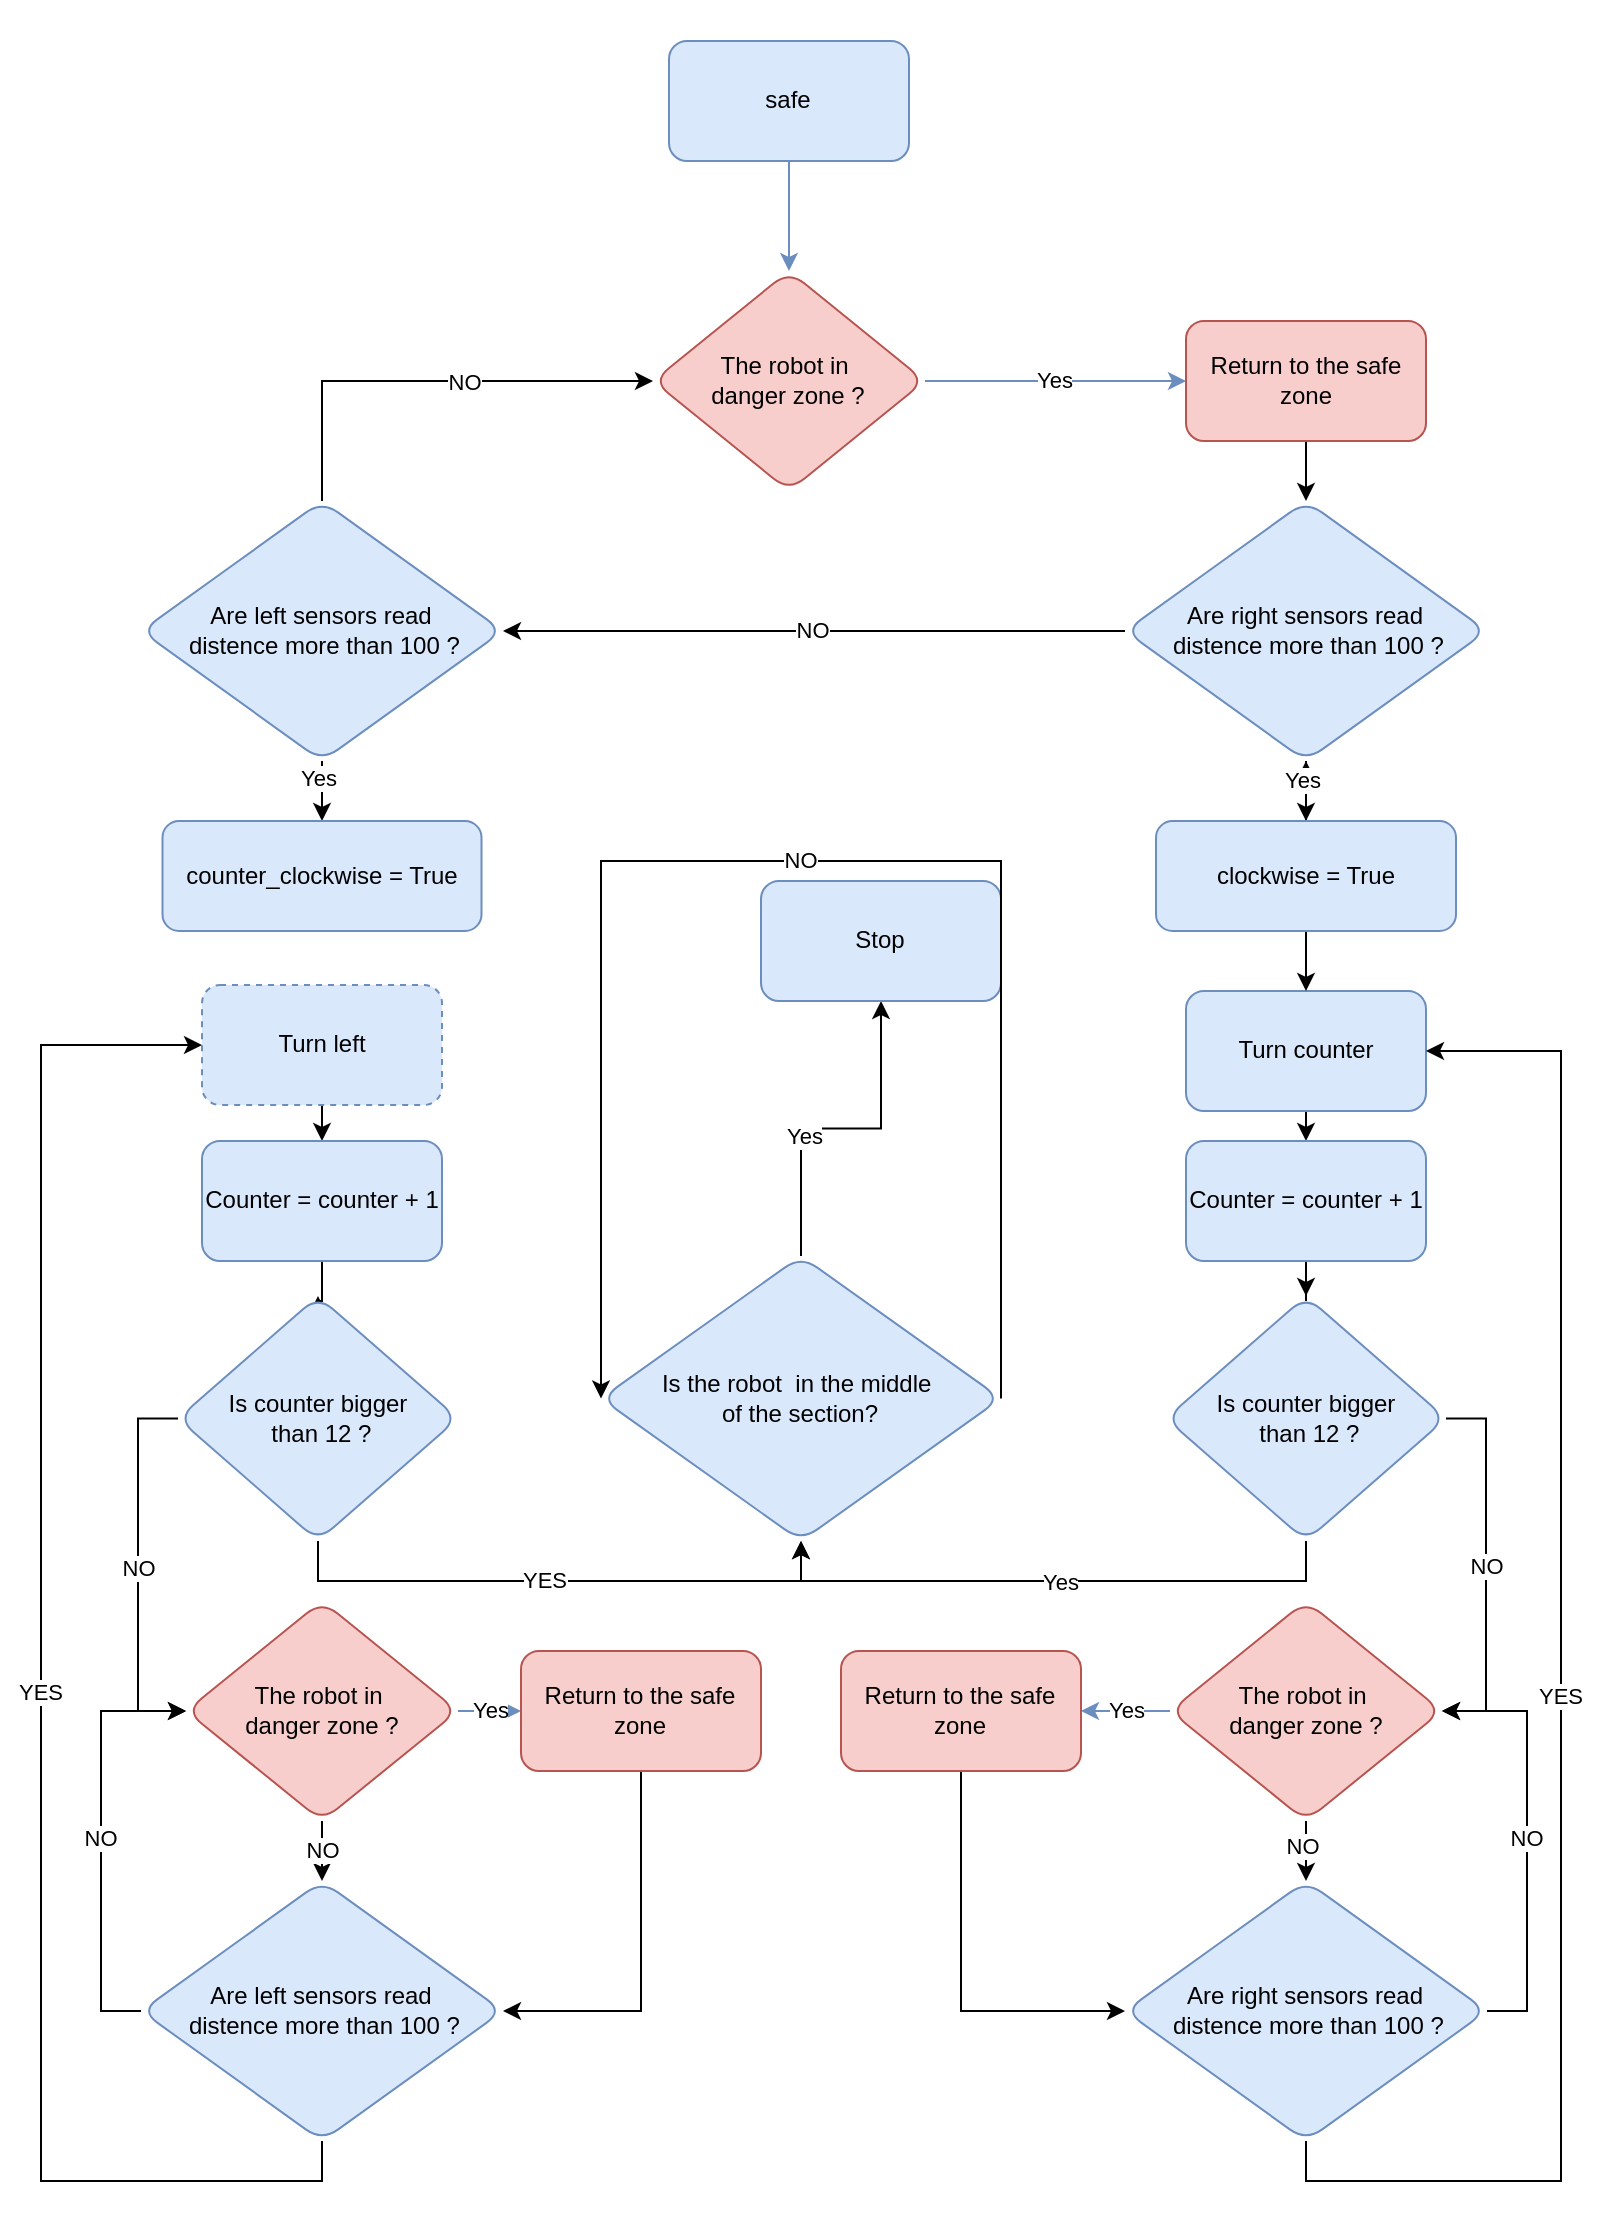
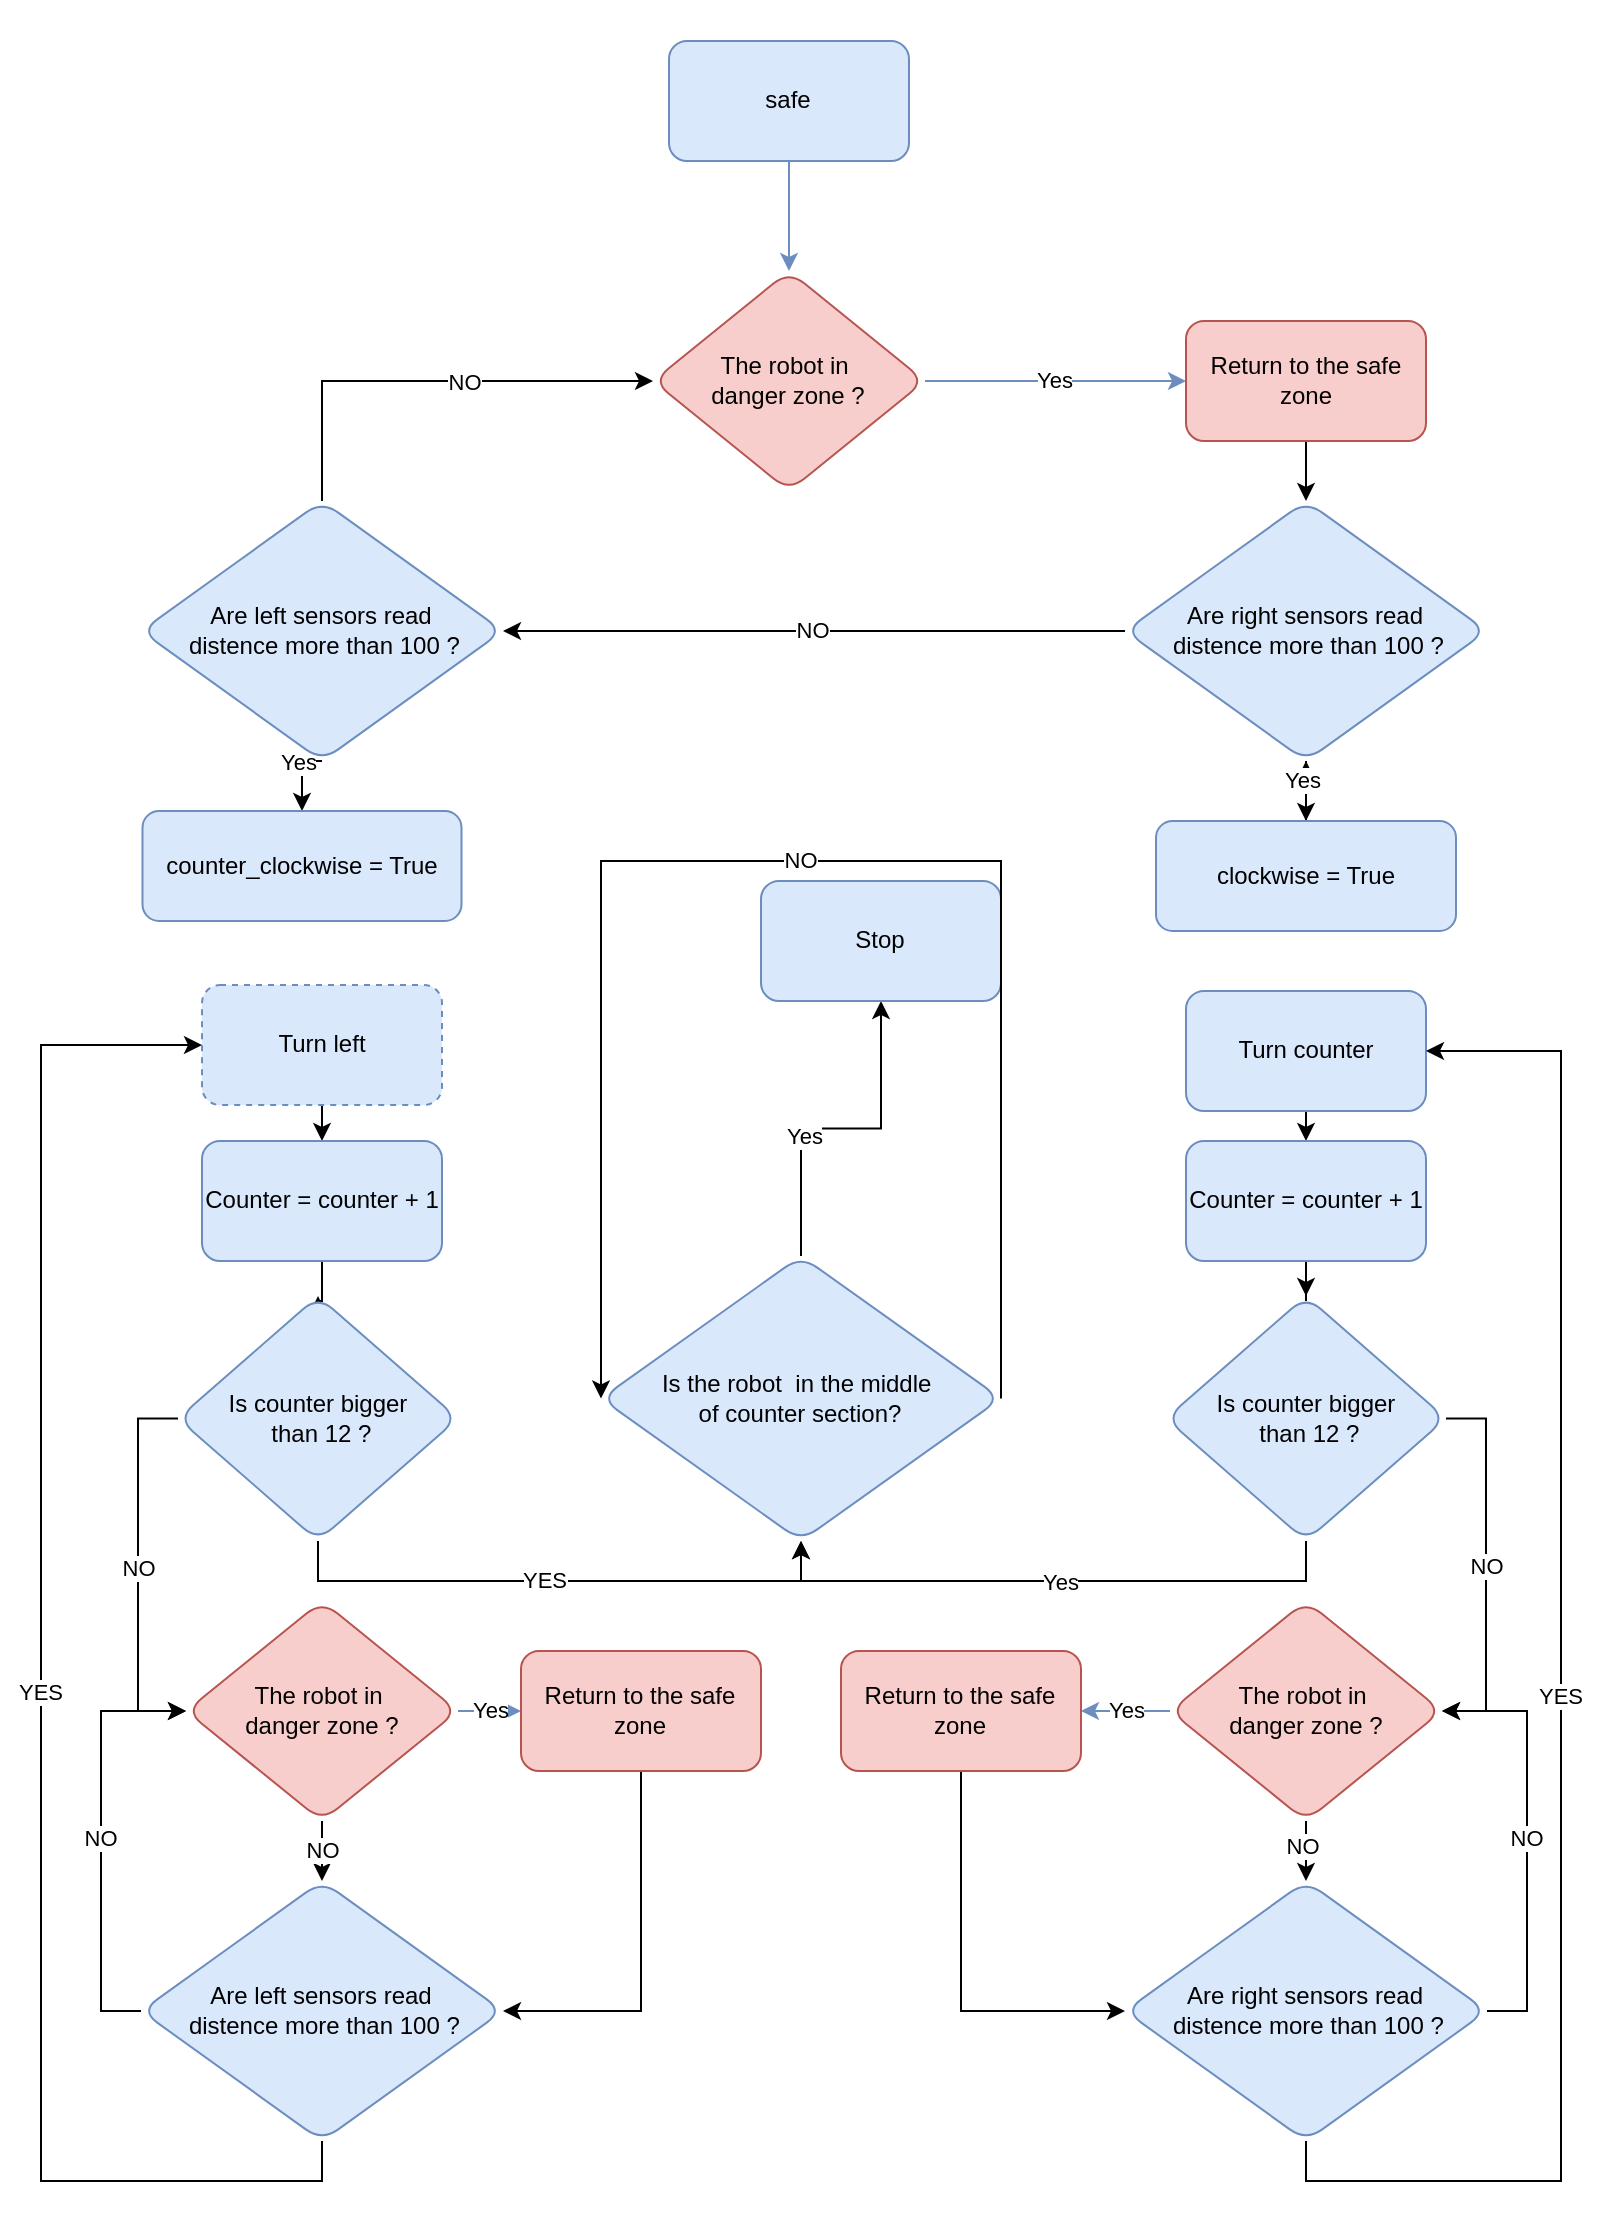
node "counter_clockwise = True": moved (322, 876) -> (302, 866)
edge "clockwise = True" -> "Turn counter": removed
node "Is the robot in the middle of the section?": label "Is the robot in the middle of the section?" -> "Is the robot in the middle of counter section?"
